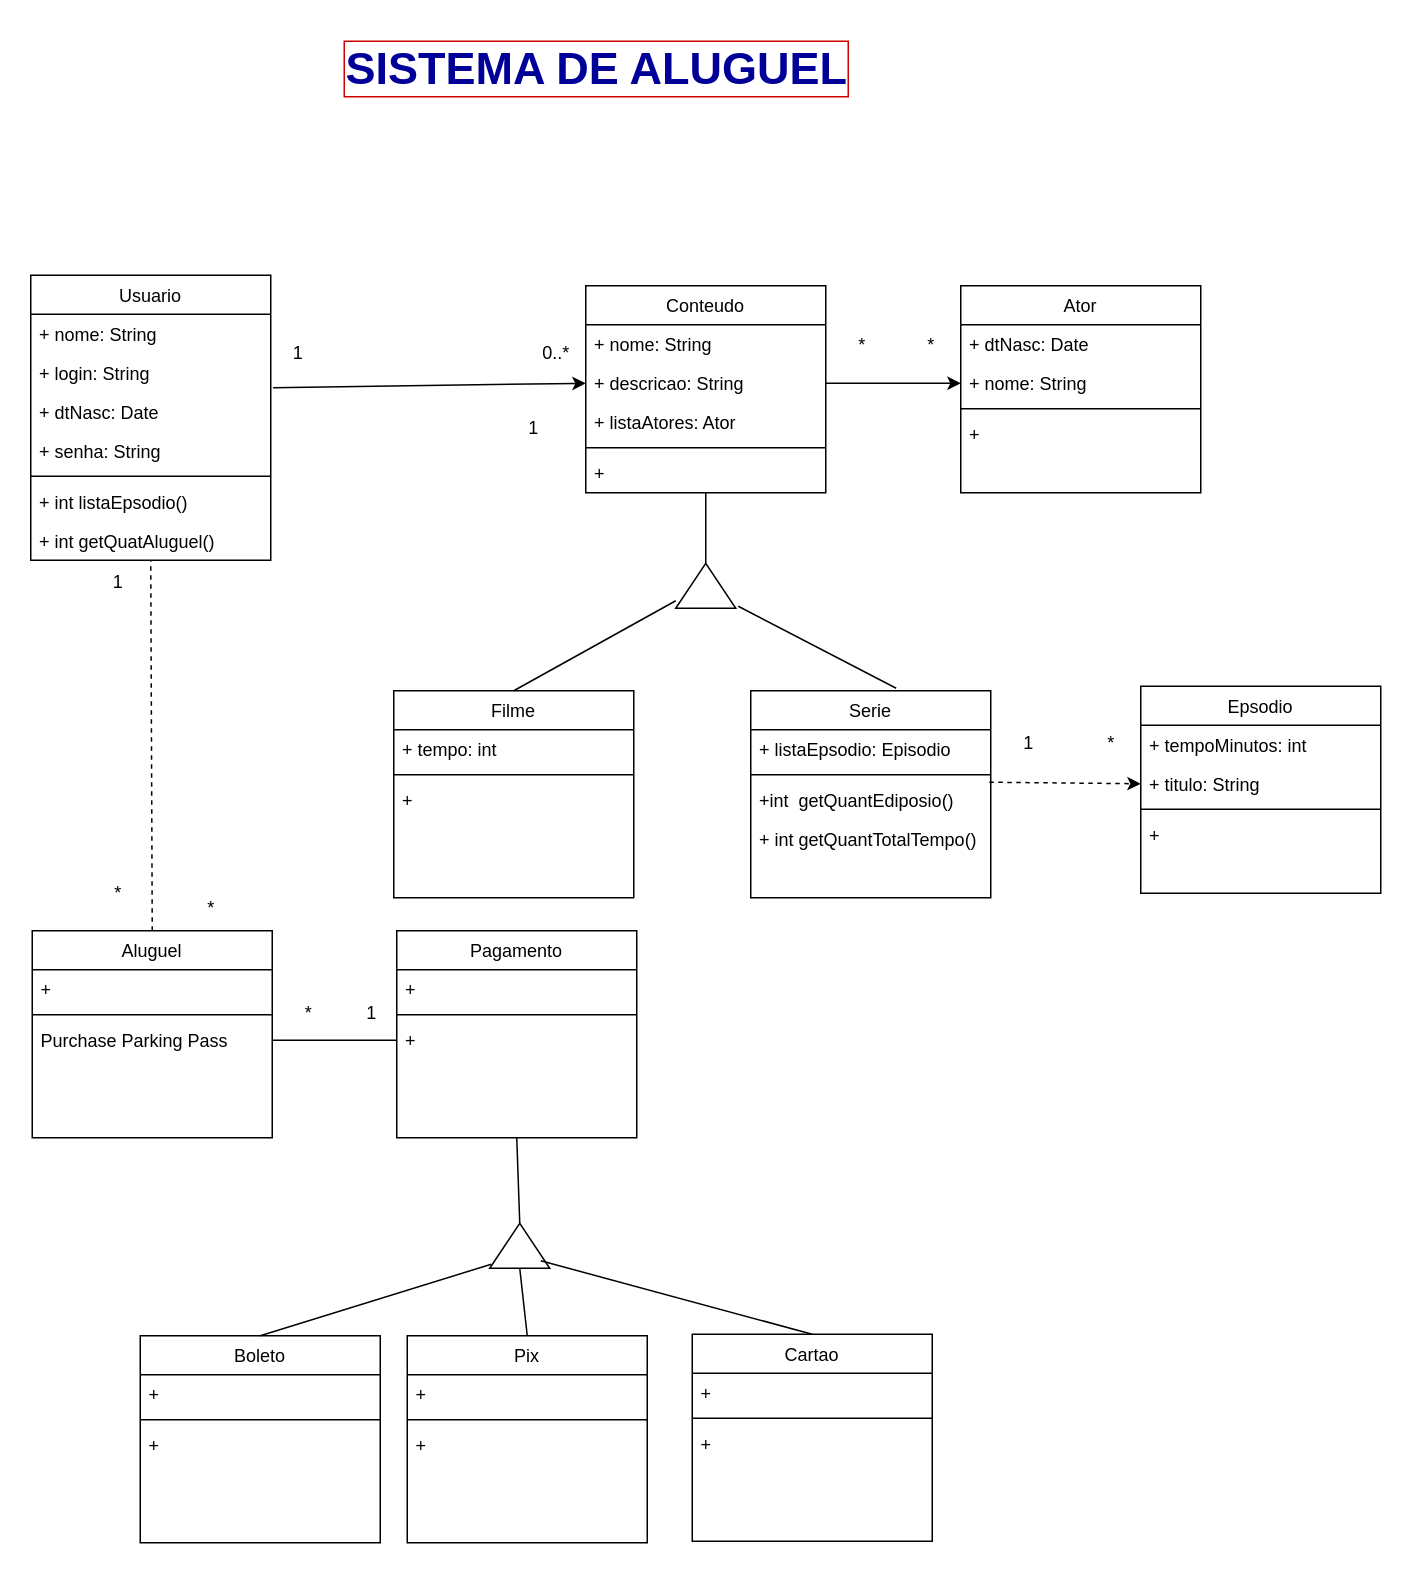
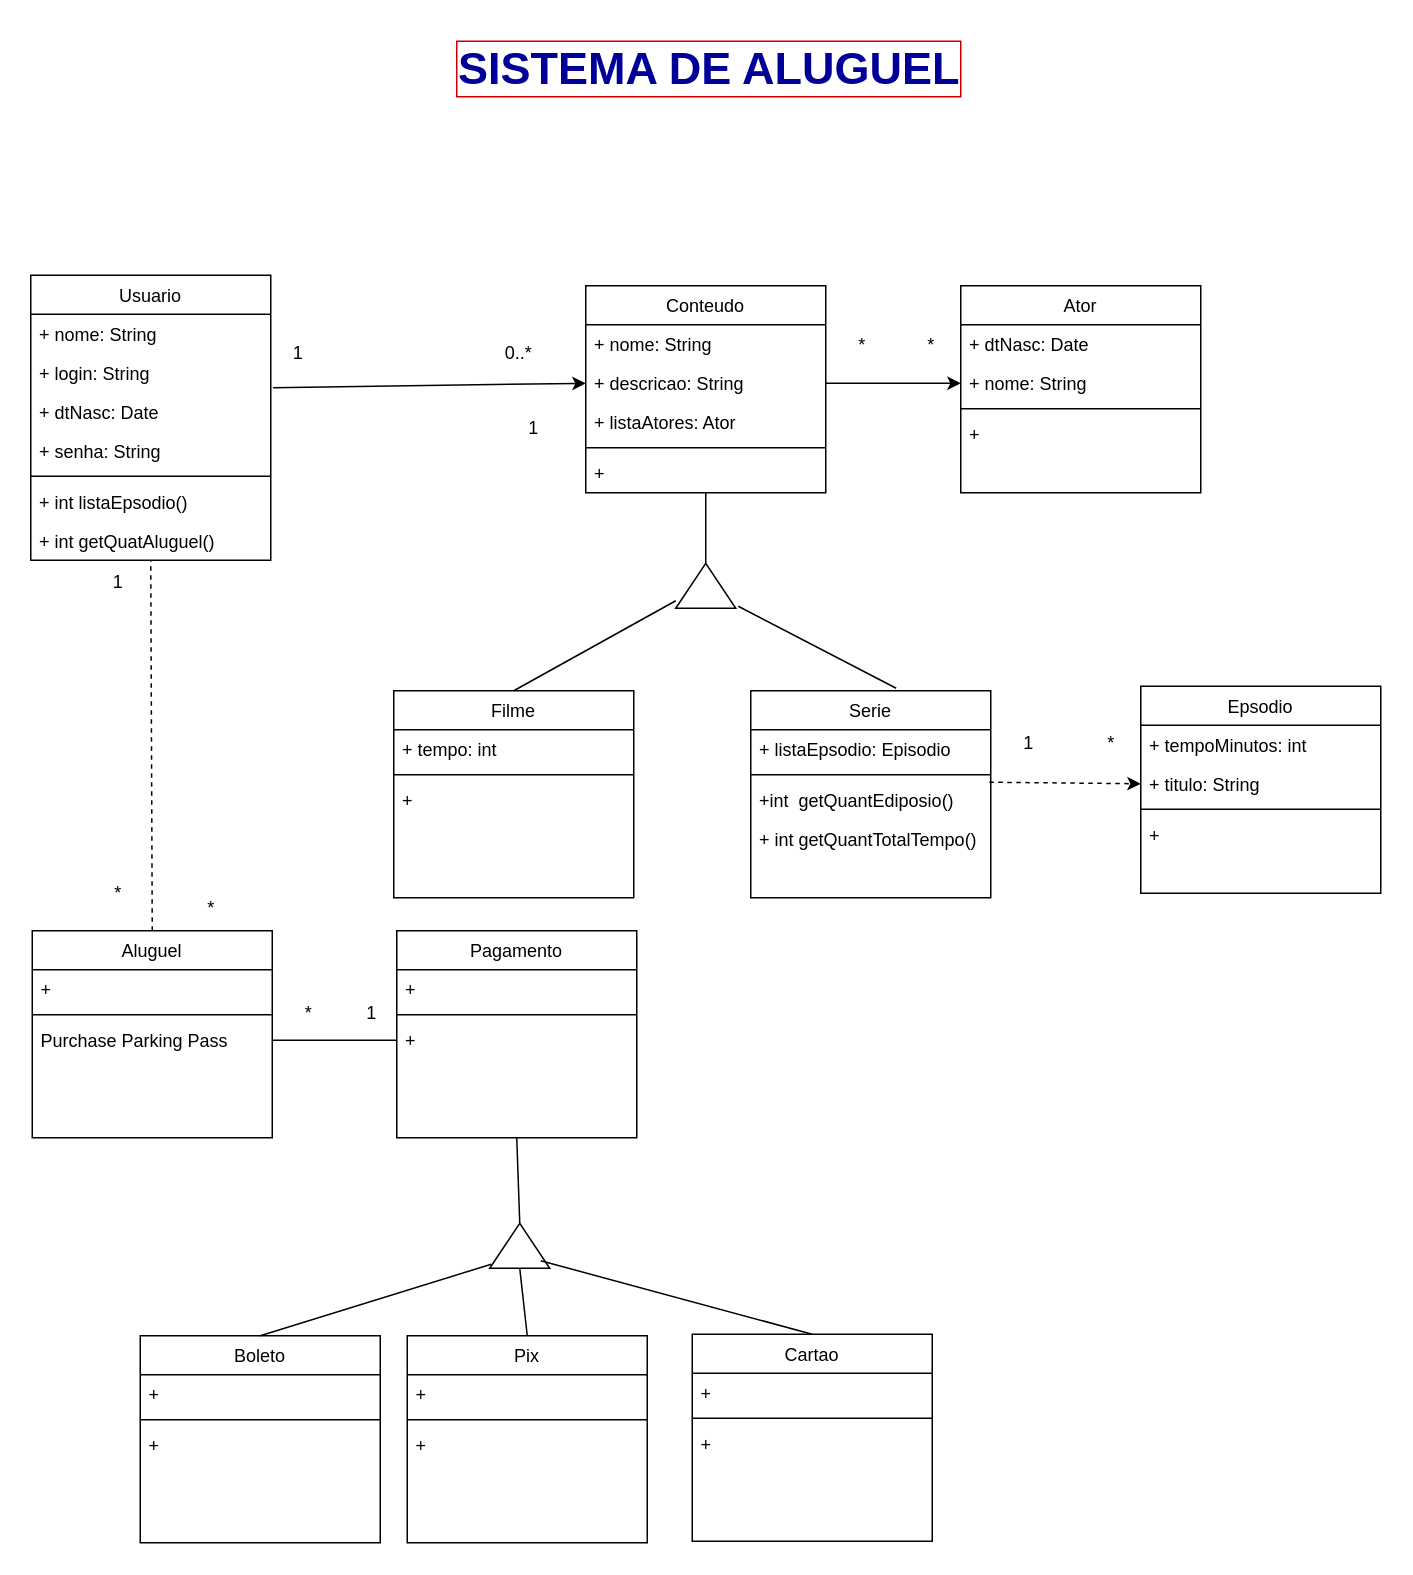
node "SISTEMA DE ALUGUEL": moved (596, 68) -> (709, 68)
node "0..*": moved (556, 353) -> (518, 353)
